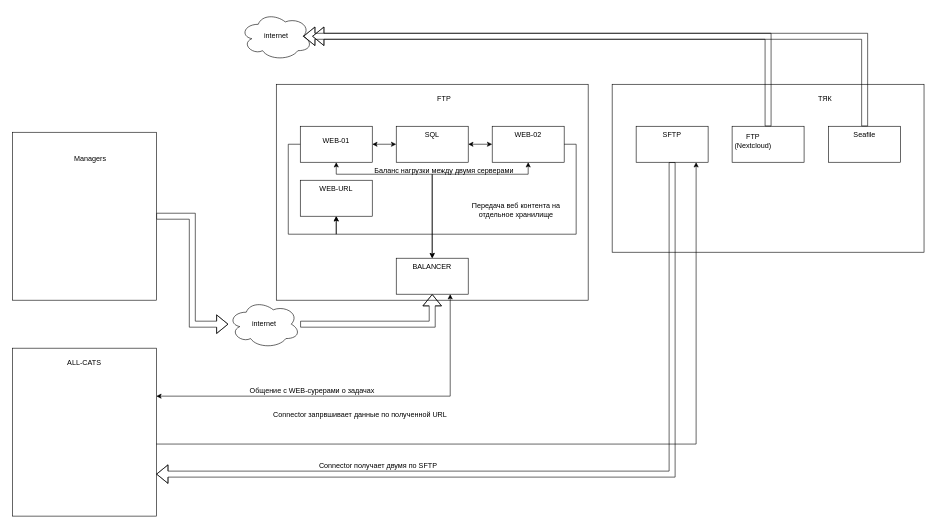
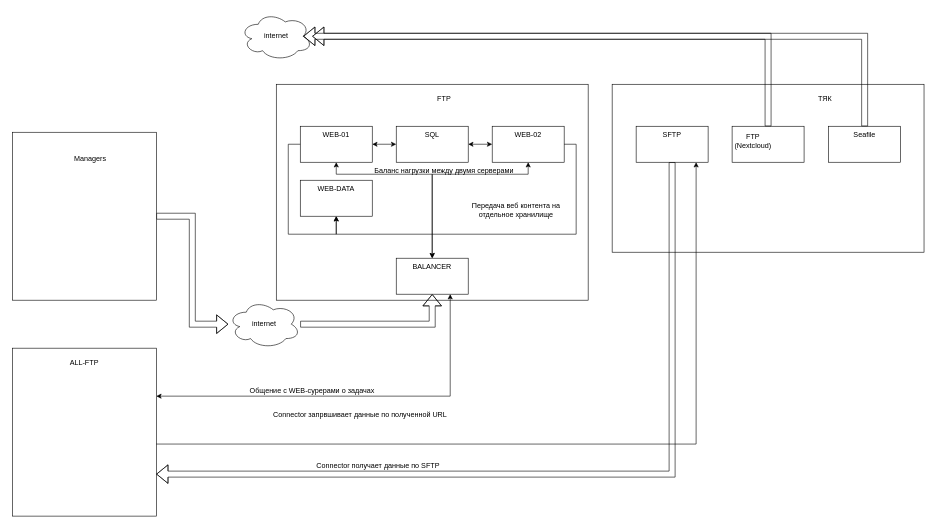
node "WEB-01": moved (336, 141) -> (336, 135)
node "WEB-URL": label "WEB-URL" -> "WEB-DATA"
node "ALL-CATS": label "ALL-CATS" -> "ALL-FTP"
node "Connector получает двумя по SFTP": label "Connector получает двумя по SFTP" -> "Connector получает данные по SFTP"
